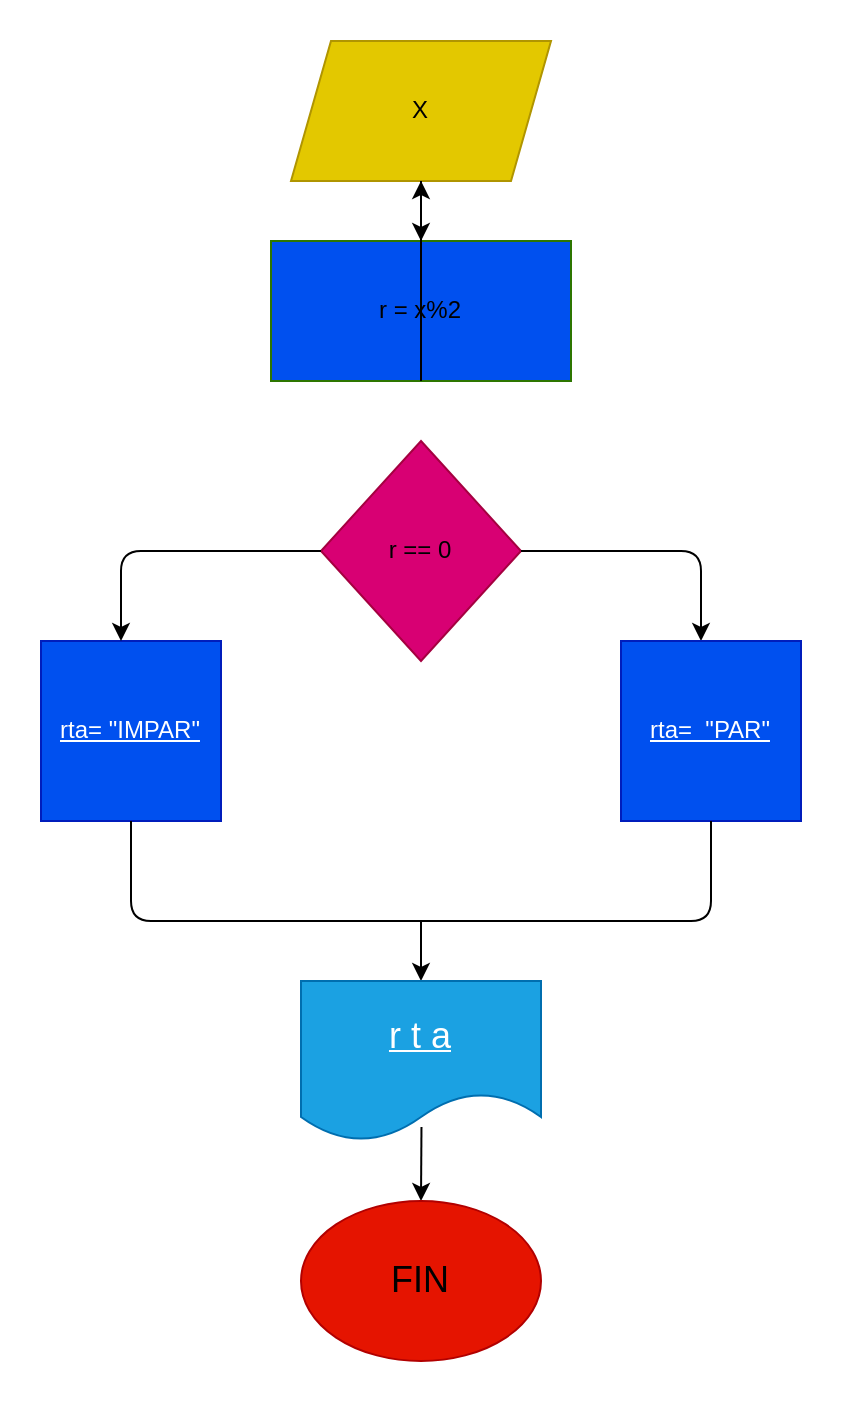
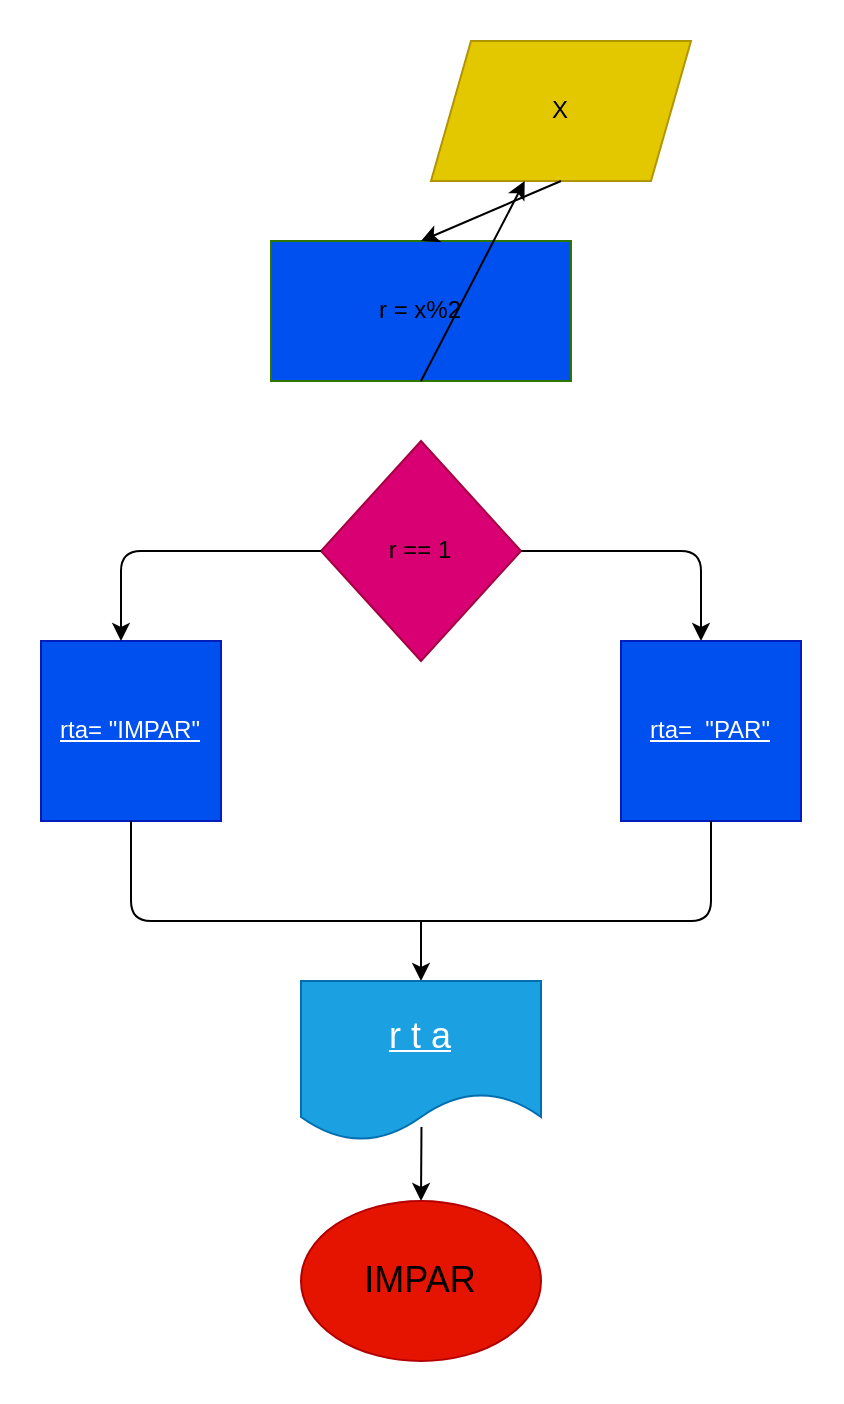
node "X": moved (421, 111) -> (561, 111)
node "r == 0": label "r == 0" -> "r == 1"
node "FIN": label "FIN" -> "IMPAR"
